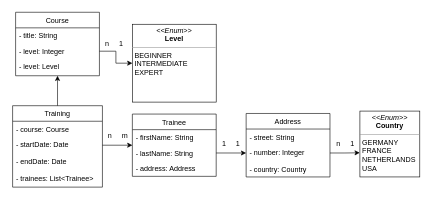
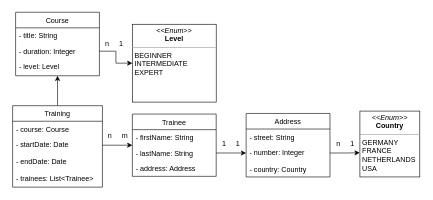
node "- level: Integer": label "- level: Integer" -> "- duration: Integer"
